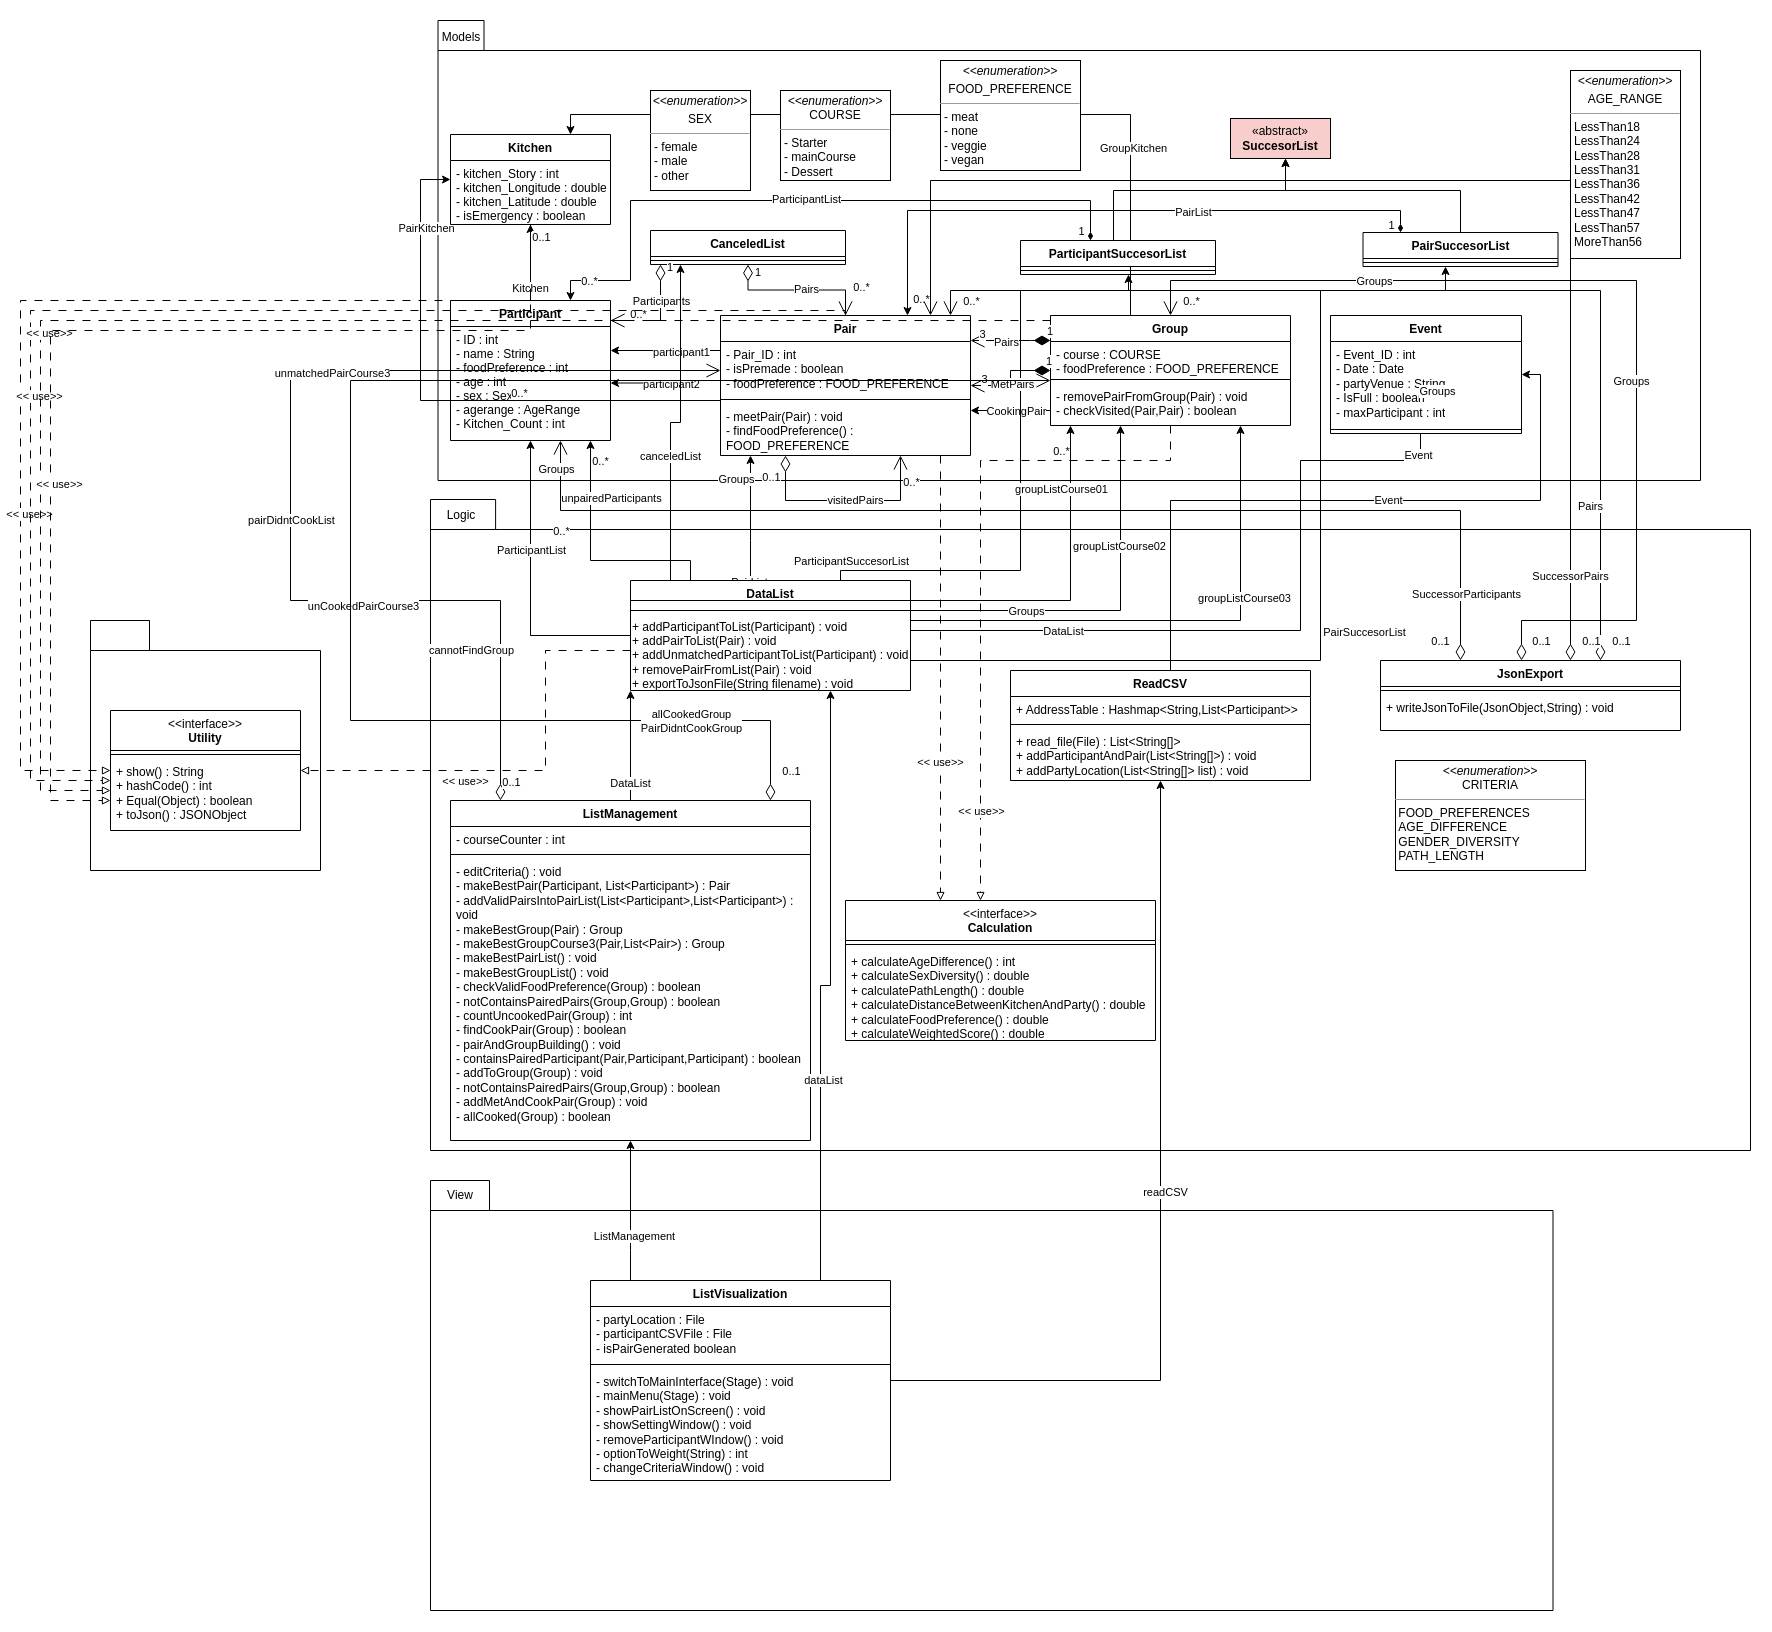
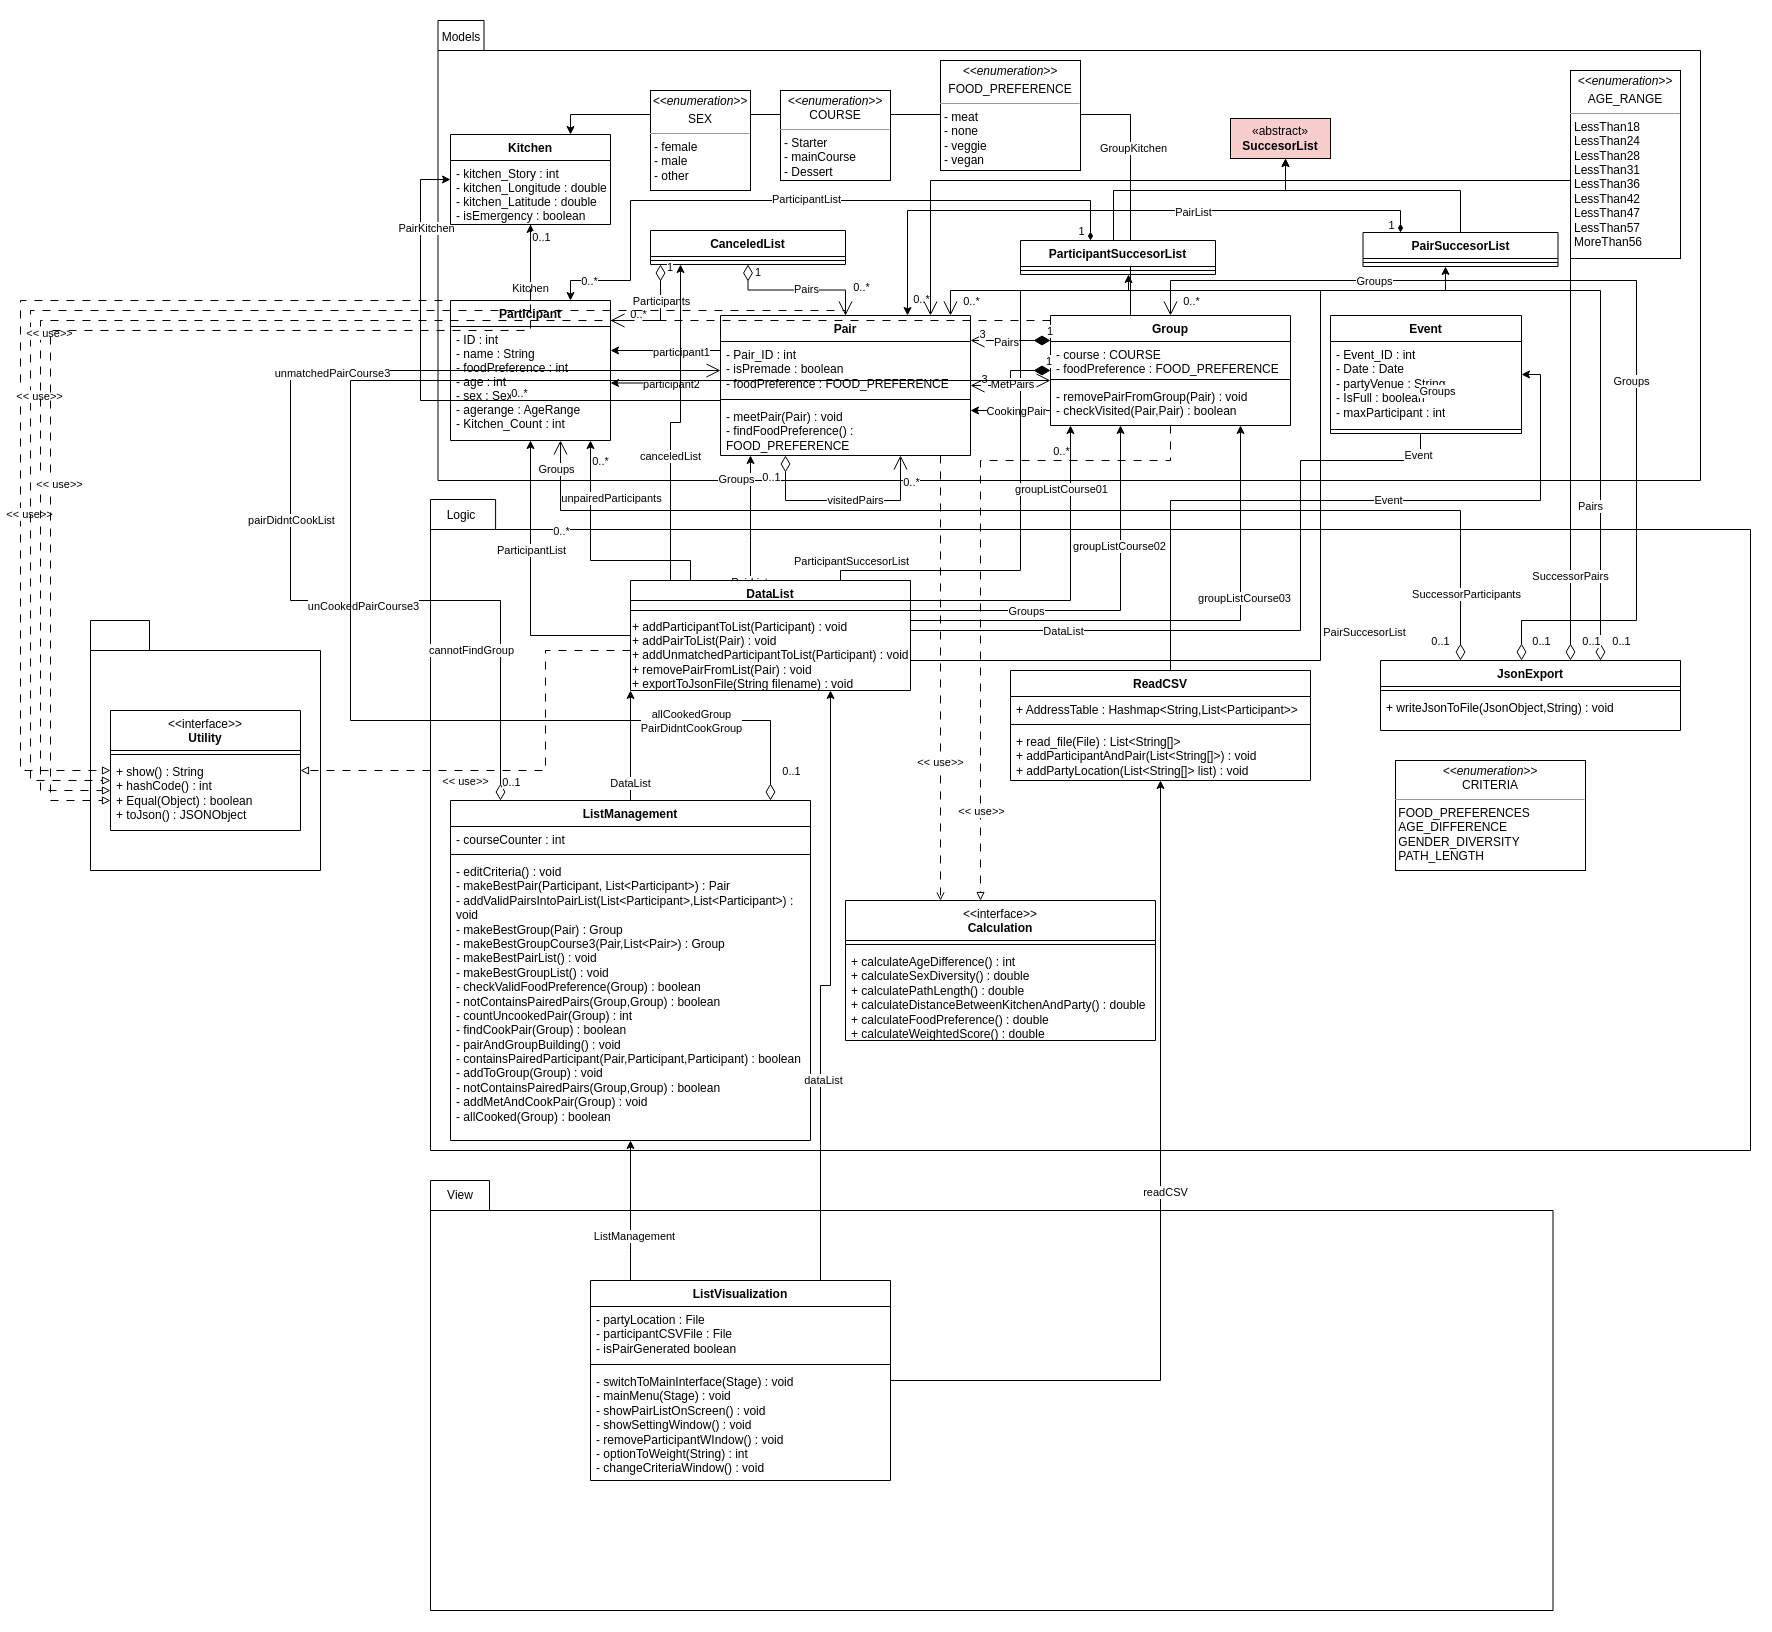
edge "Pair" -> "<<interface>> Calculation": arrowhead block -> open
